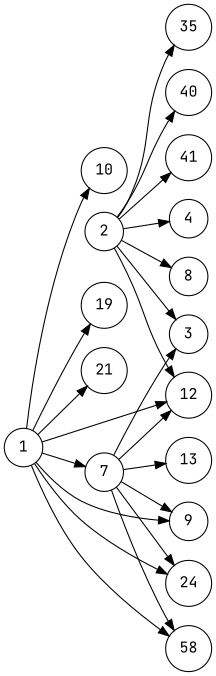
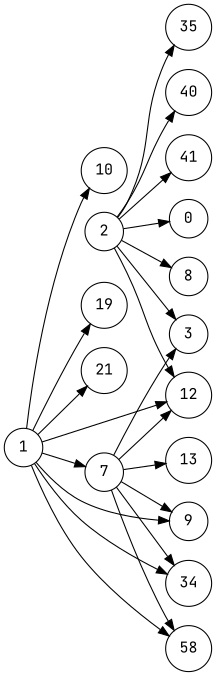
node "4": label "4" -> "0"
node "24": label "24" -> "34"
